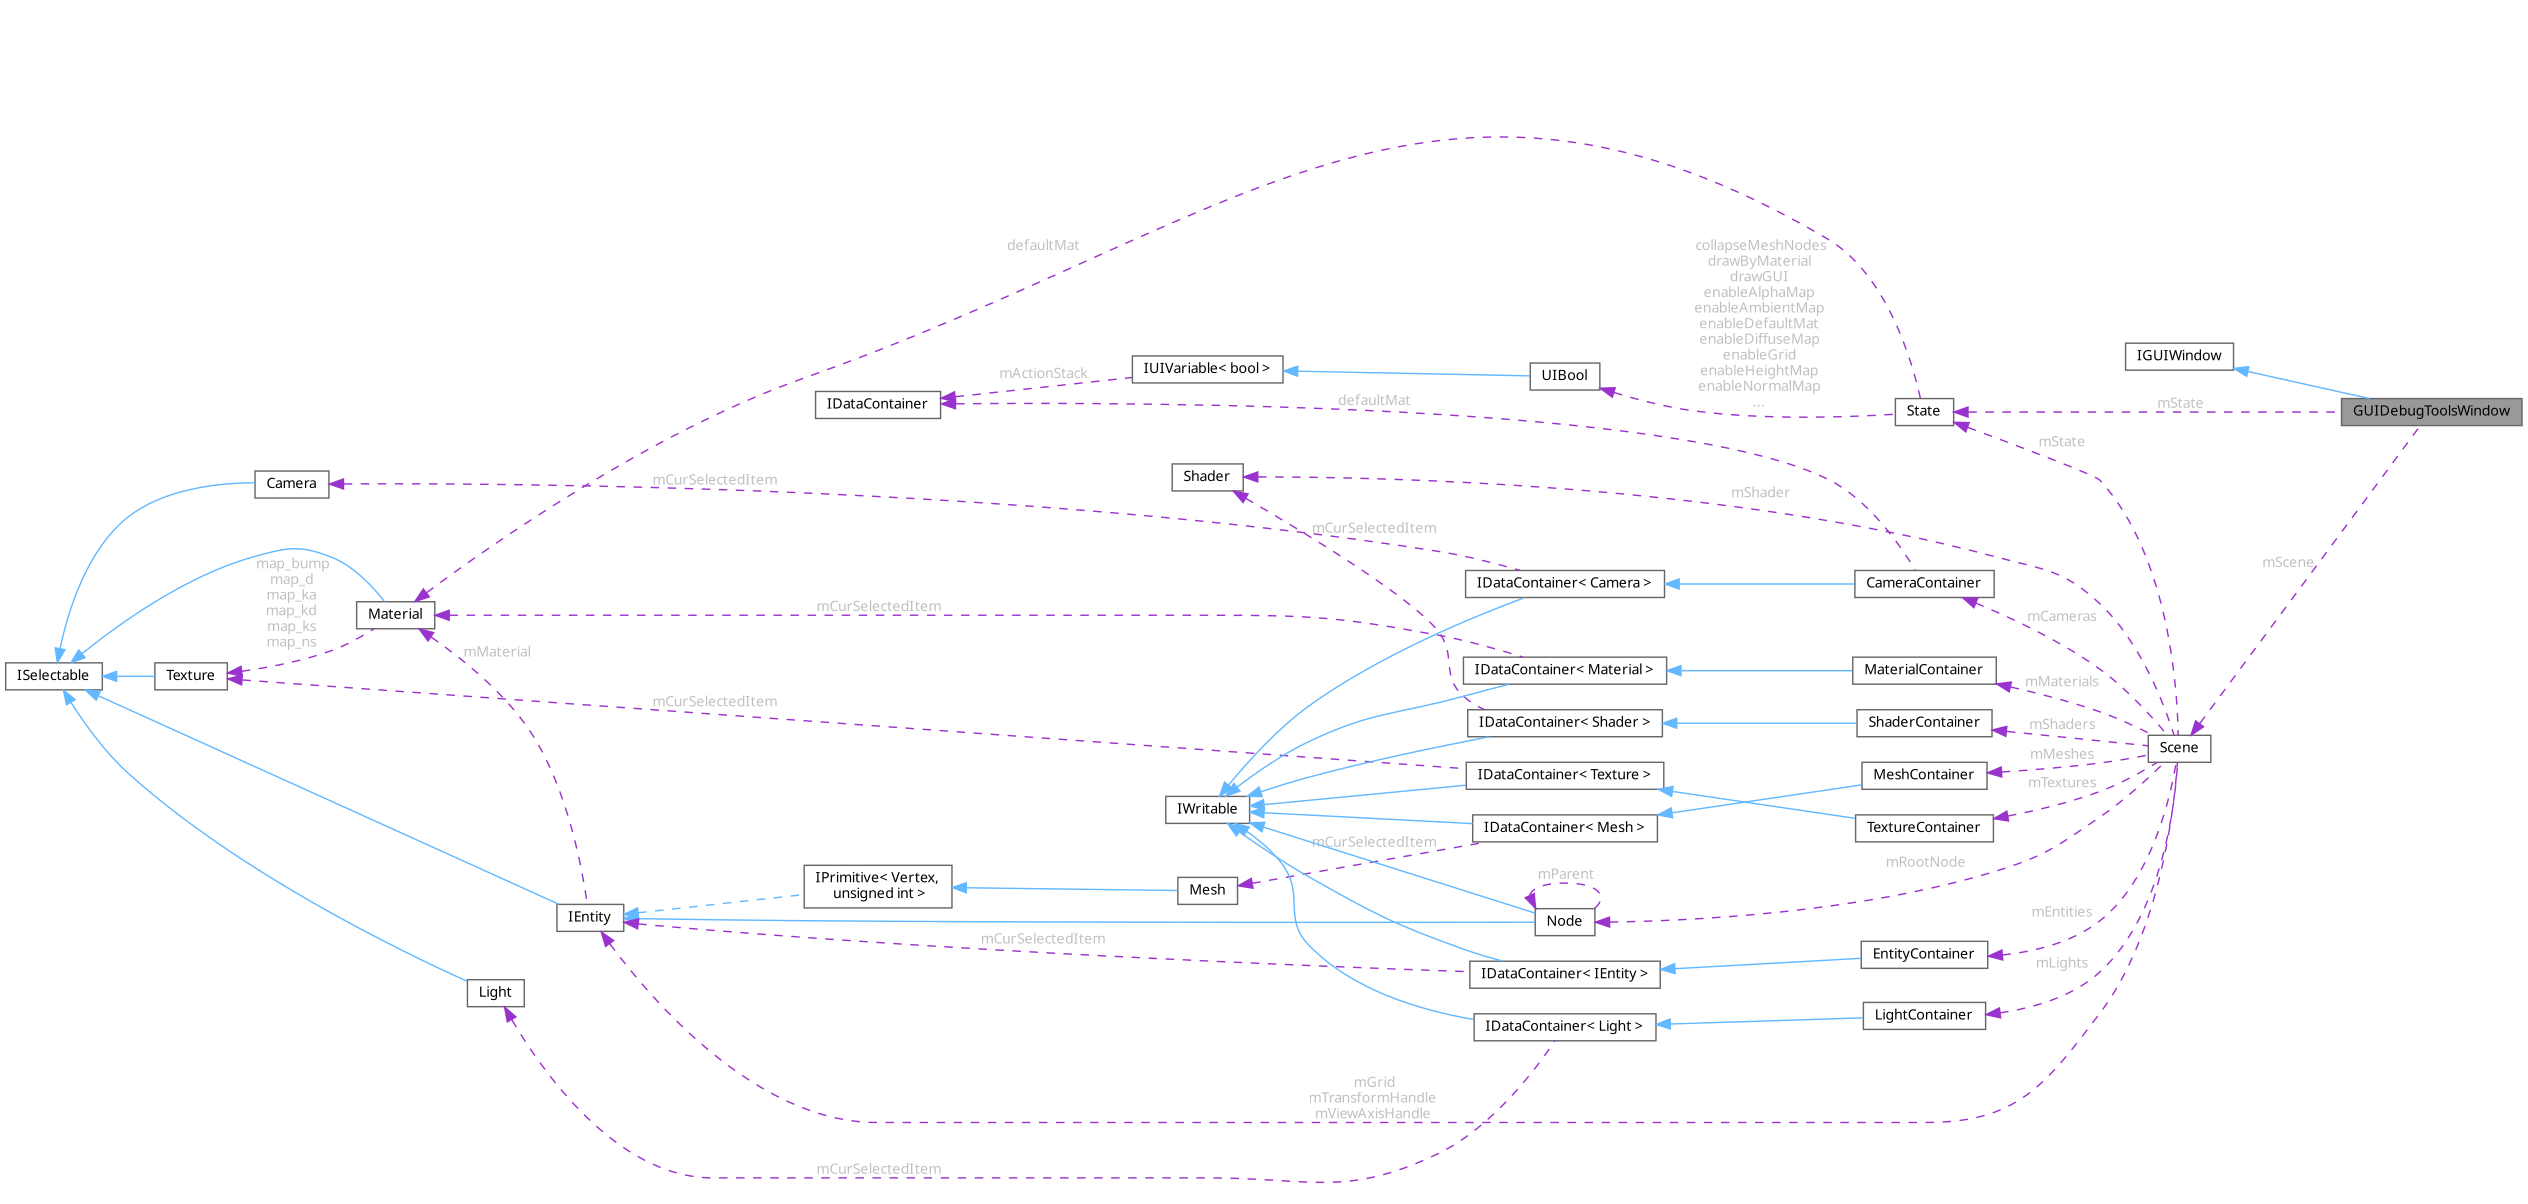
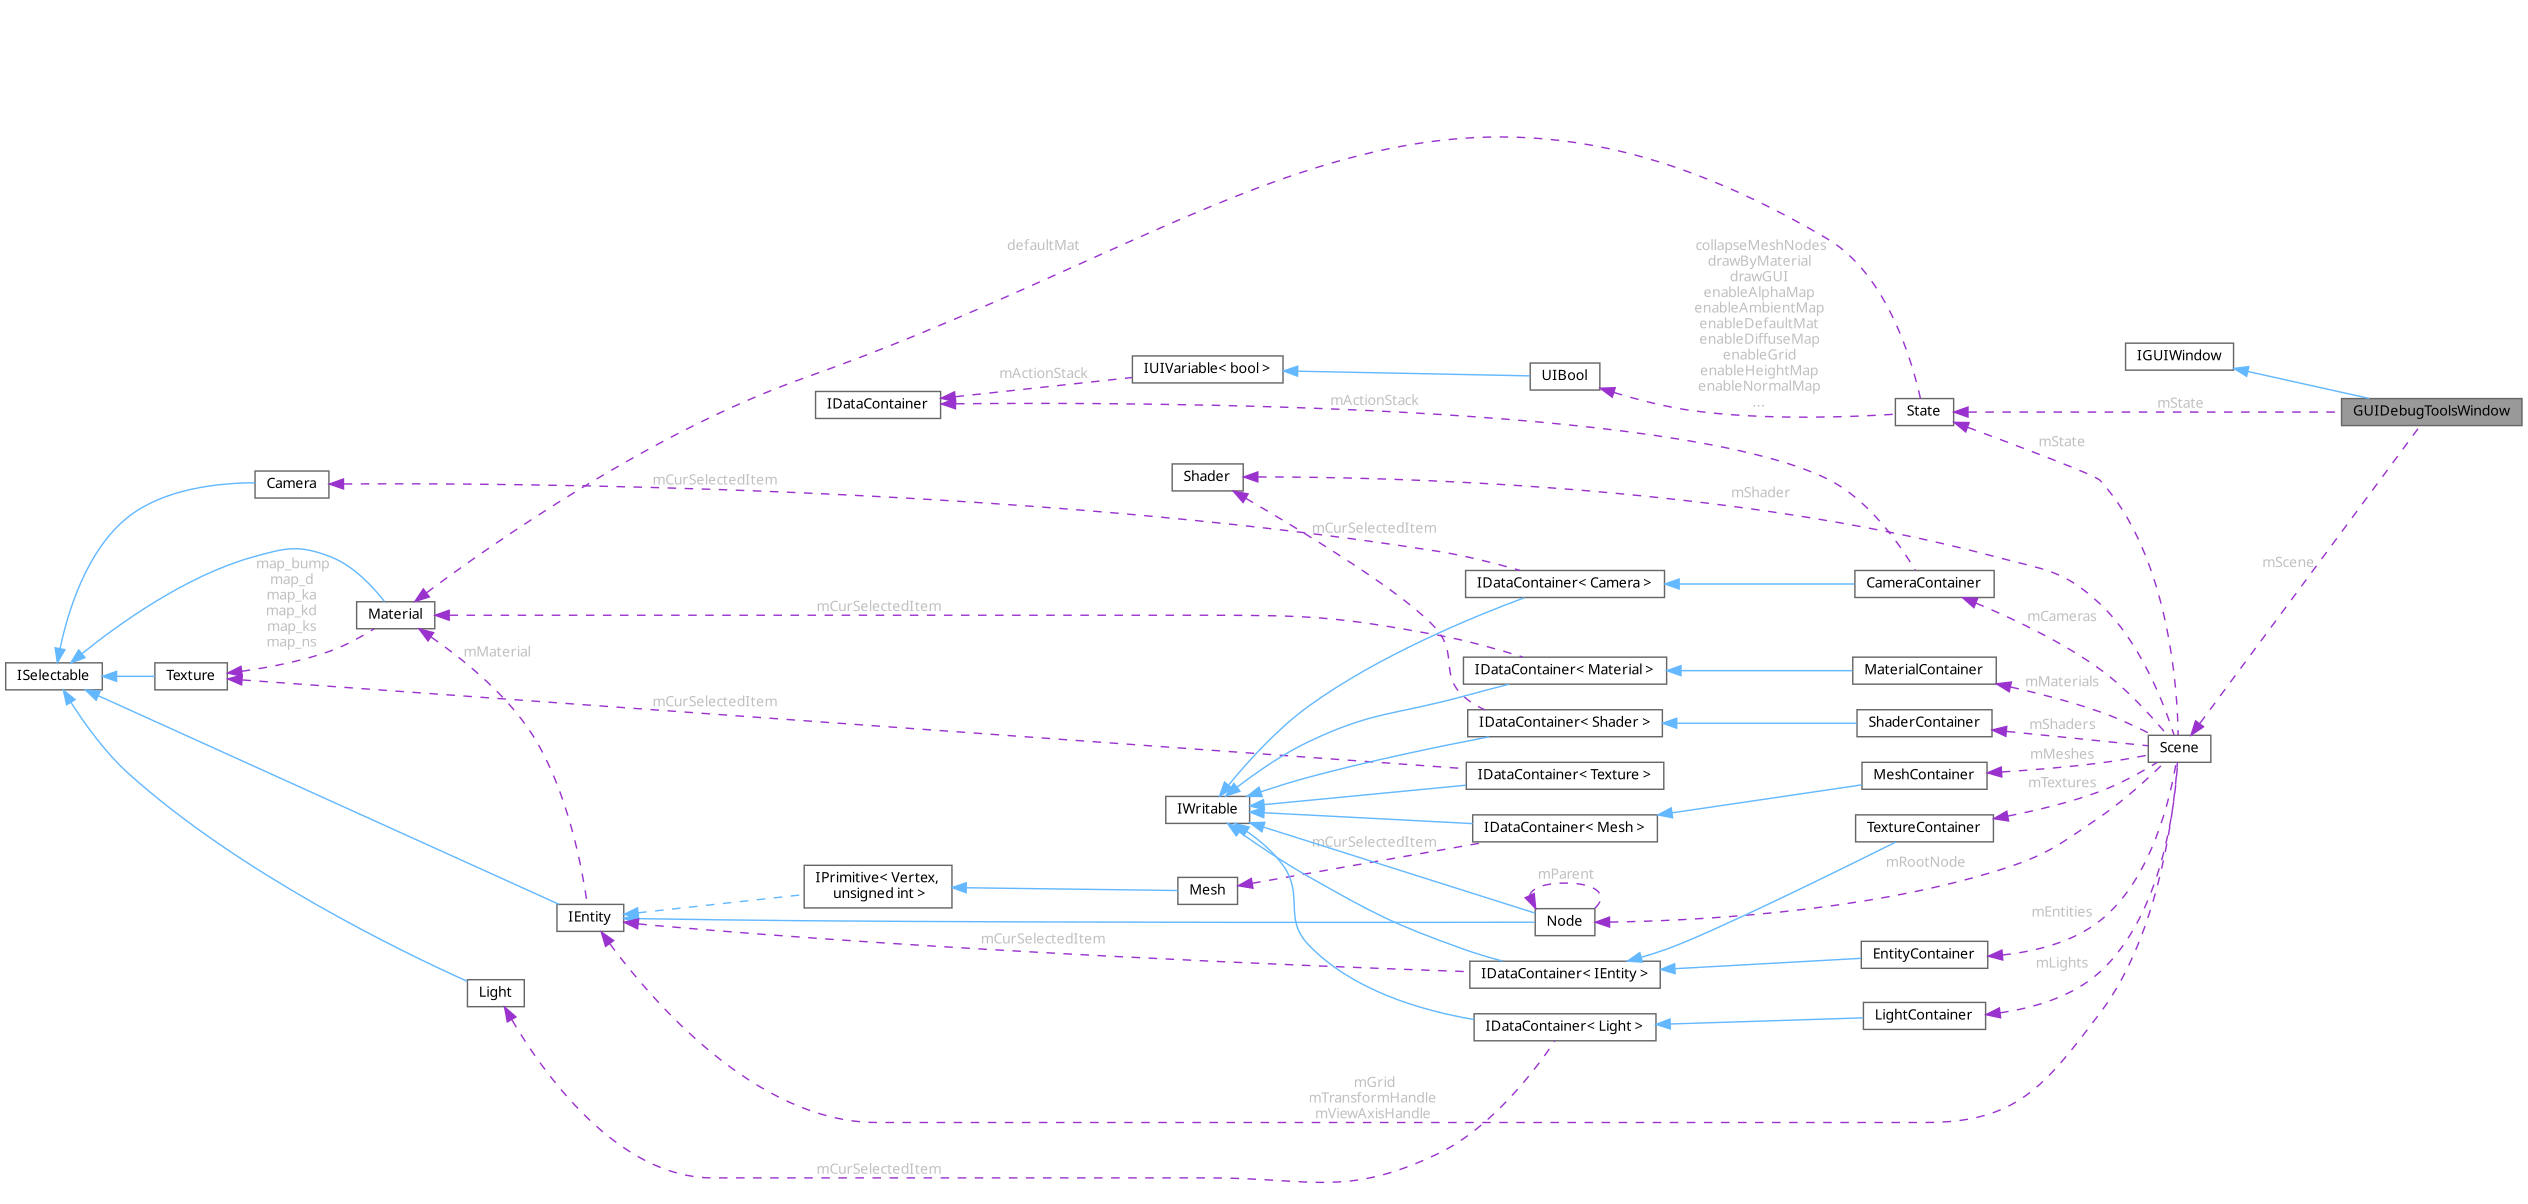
edge "CameraContainer" -> "IDataContainer": label " defaultMat" -> " mActionStack"
edge "TextureContainer" -> "IDataContainer< Texture >": now "TextureContainer" -> "IDataContainer< IEntity >"
